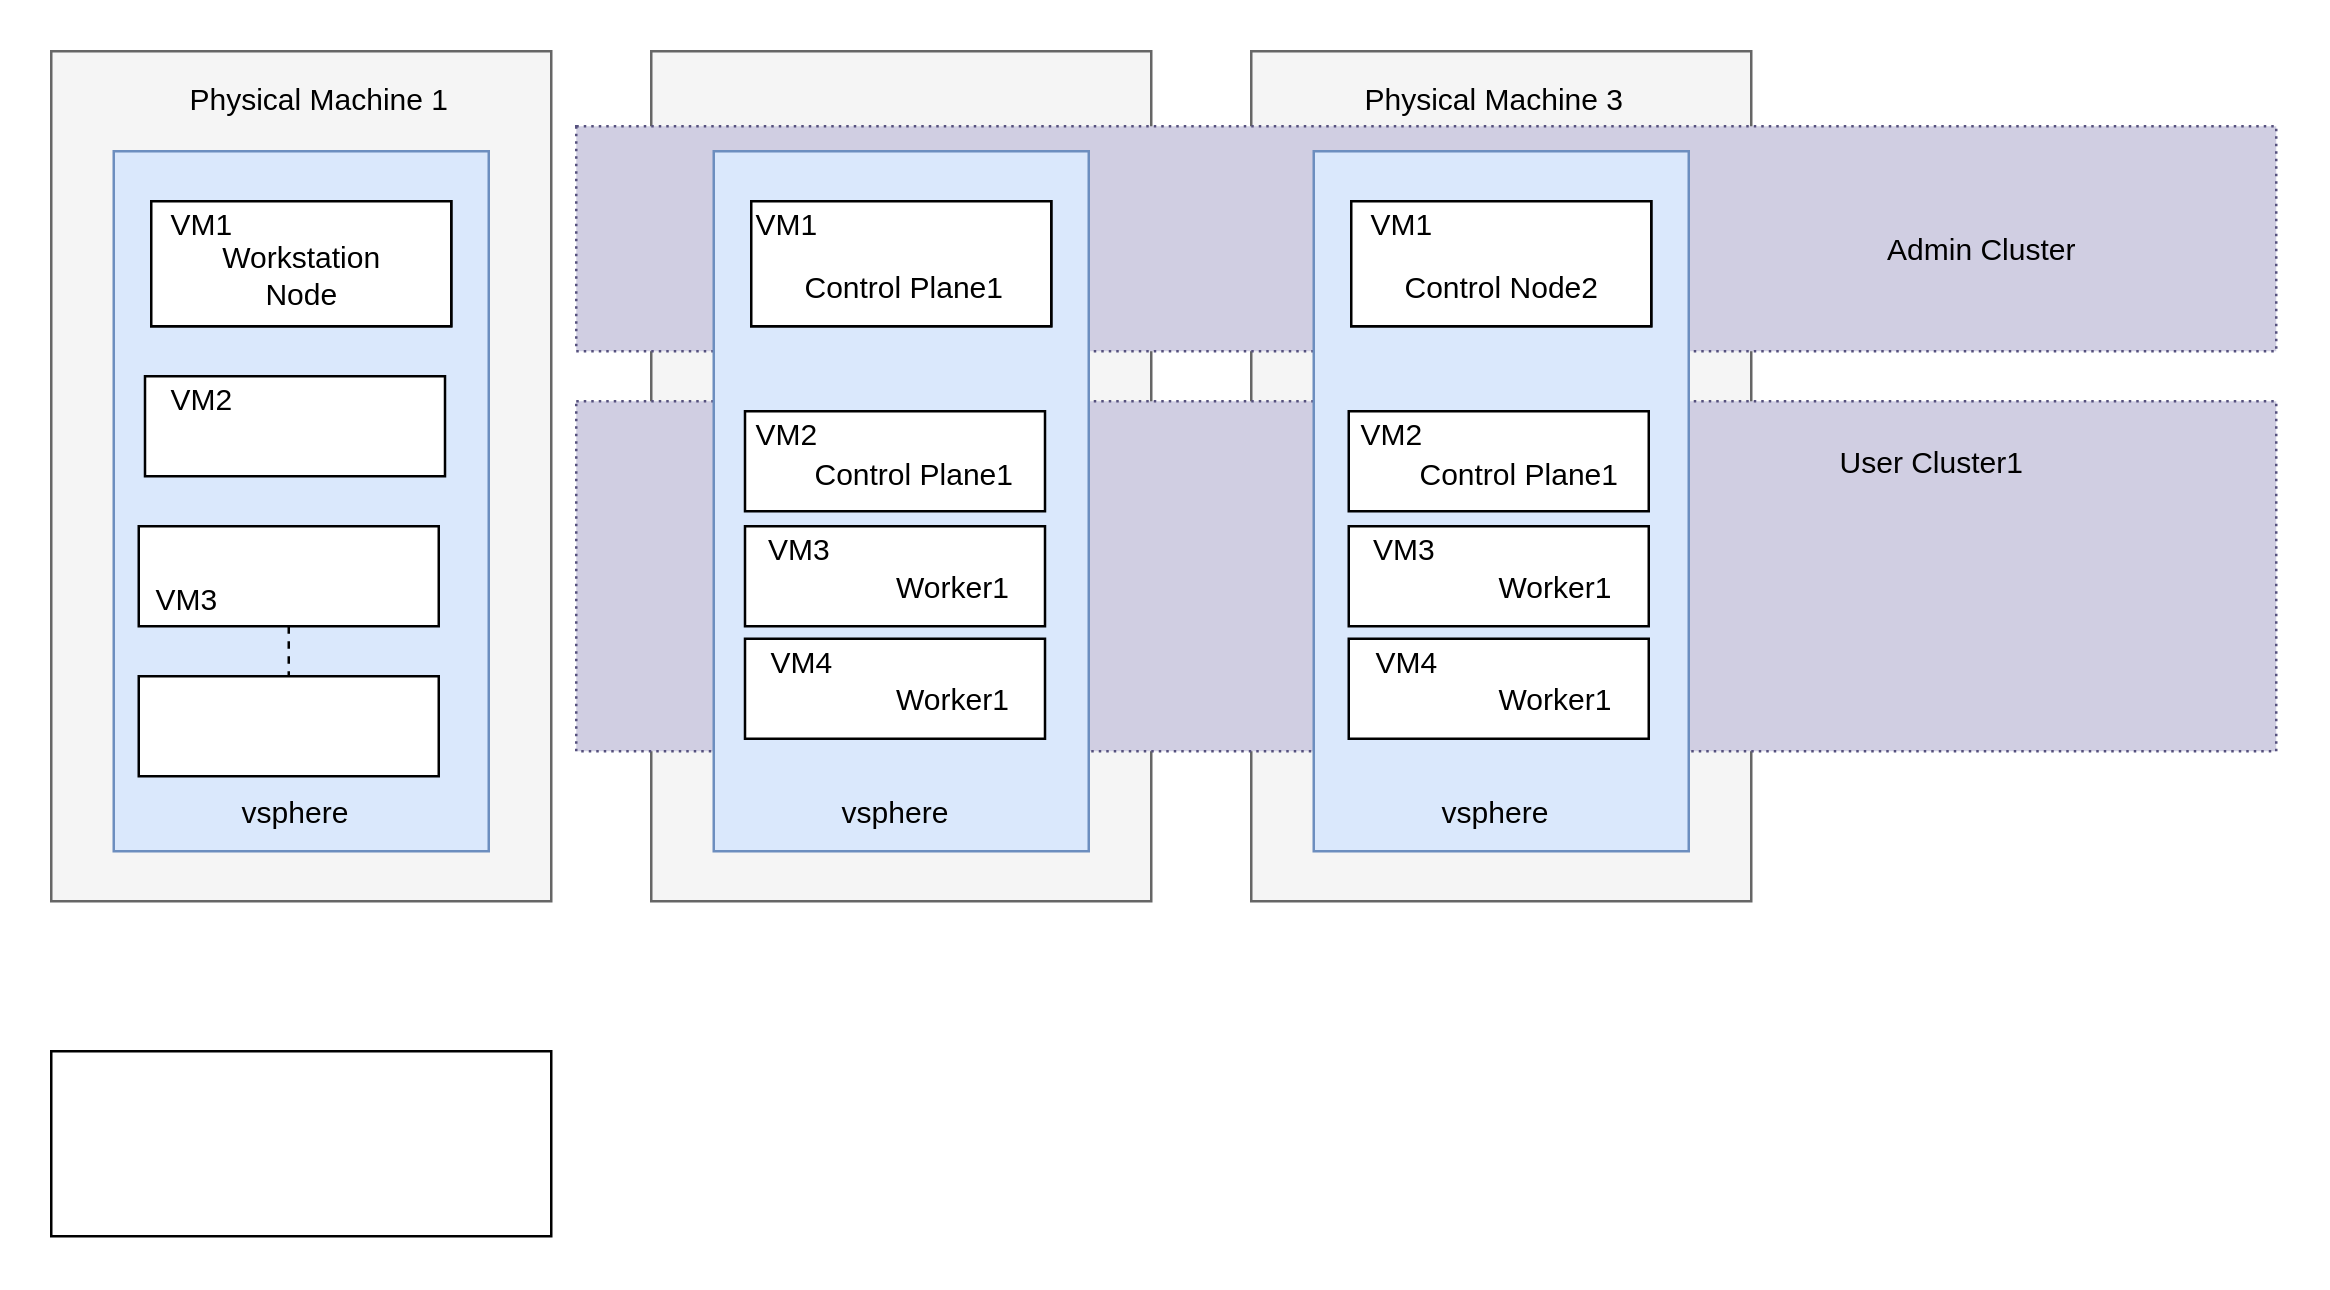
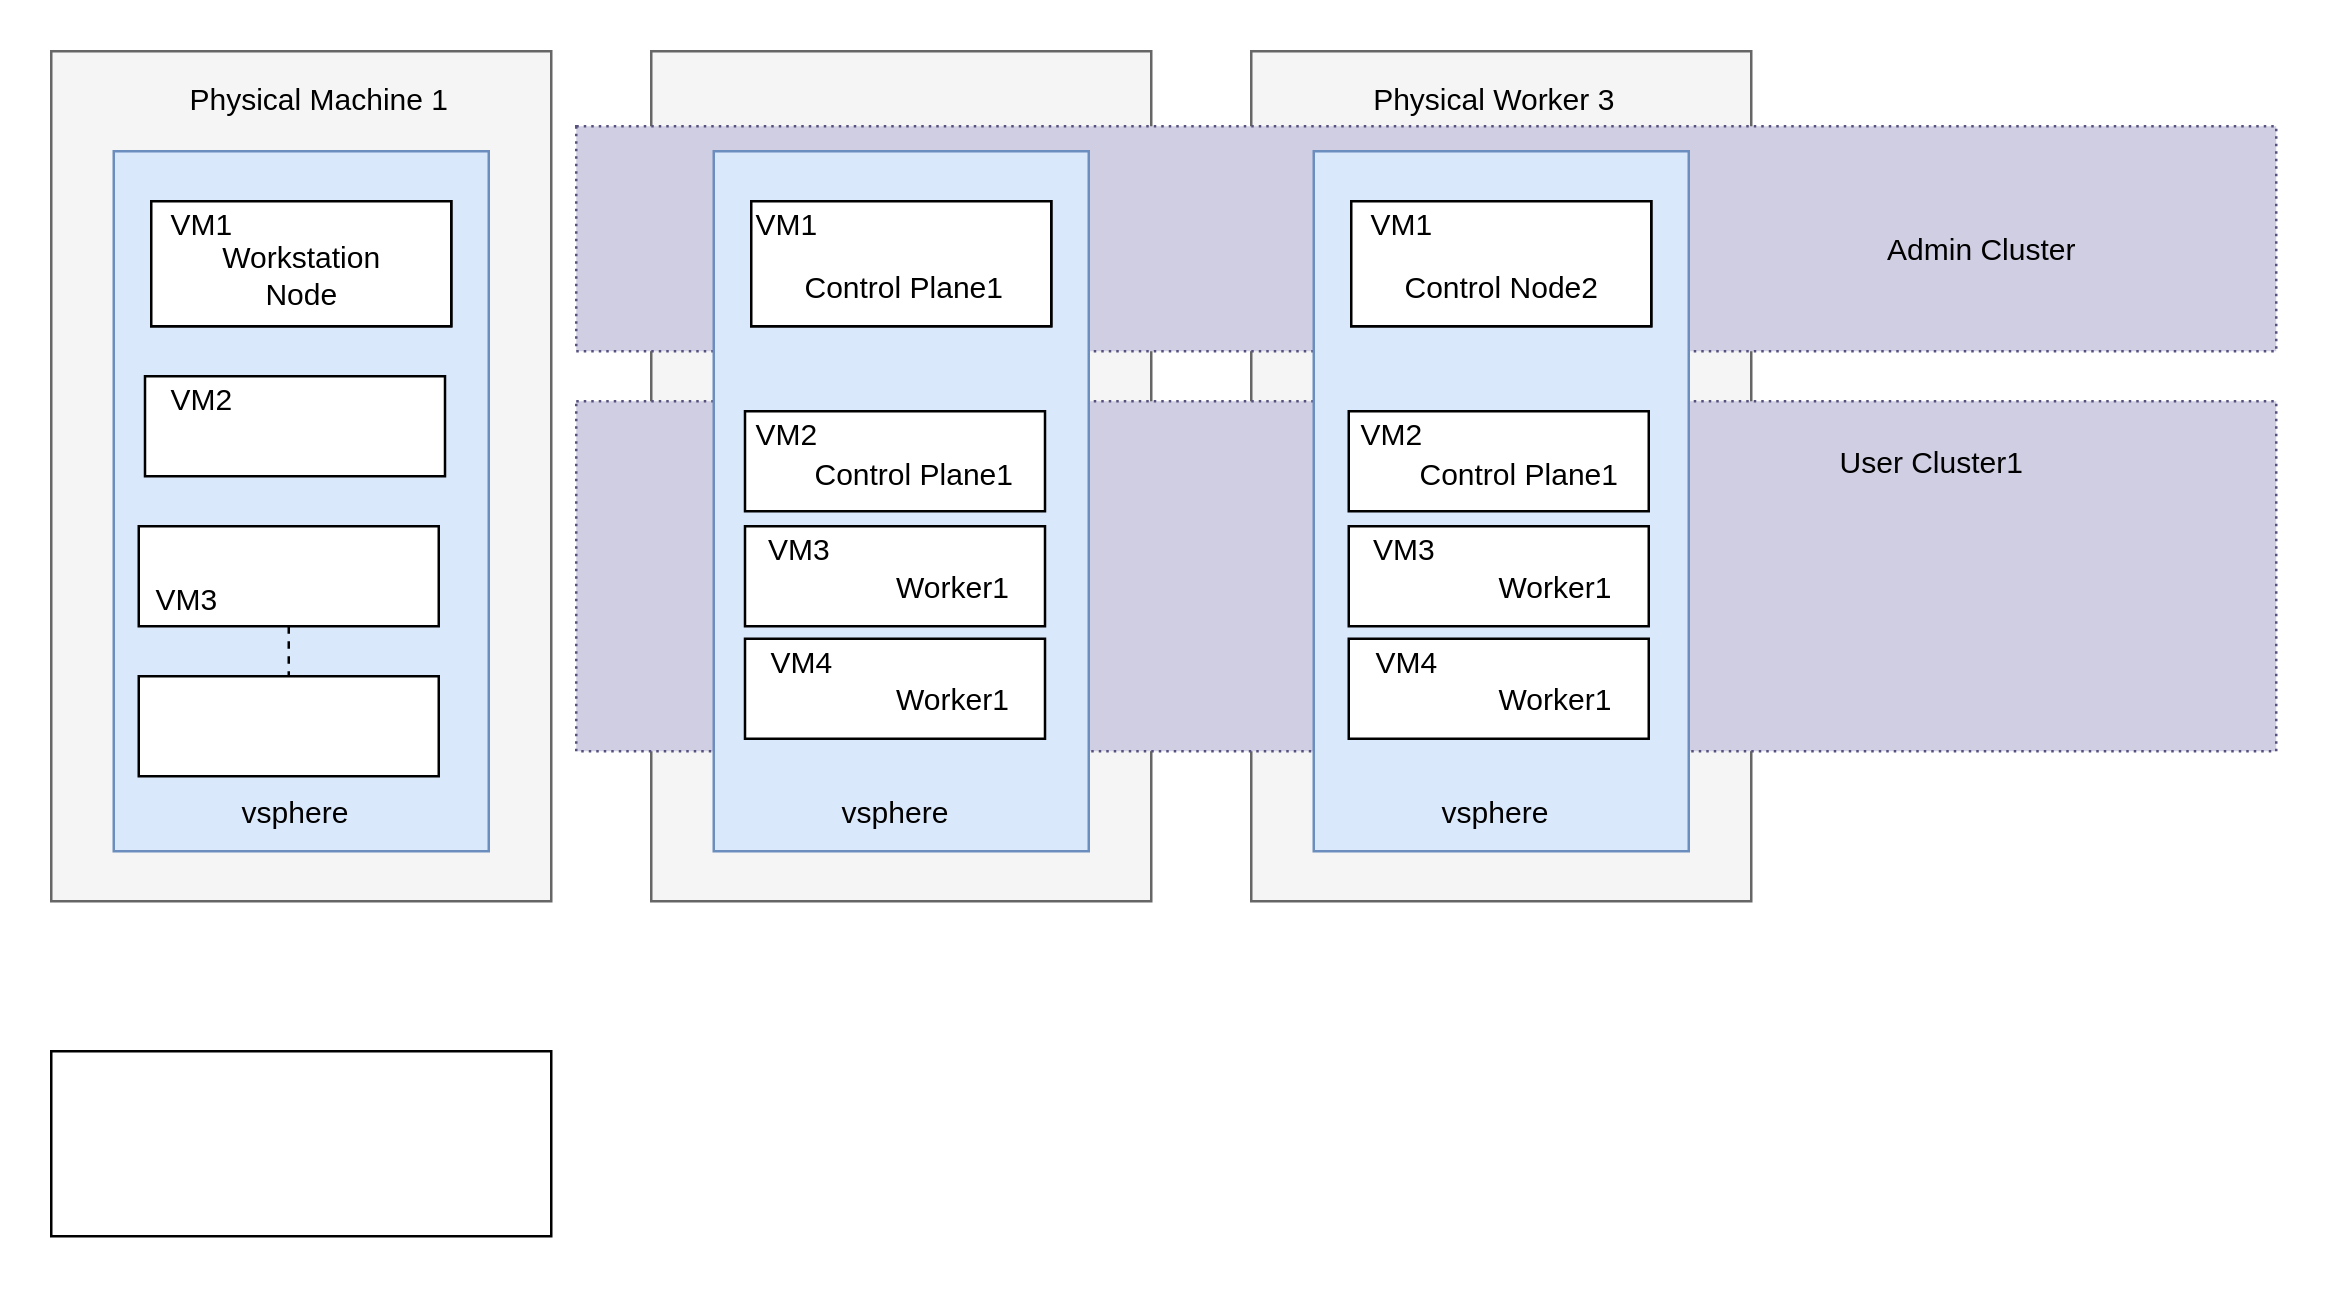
node "Physical Machine 3": label "Physical Machine 3" -> "Physical Worker 3"
